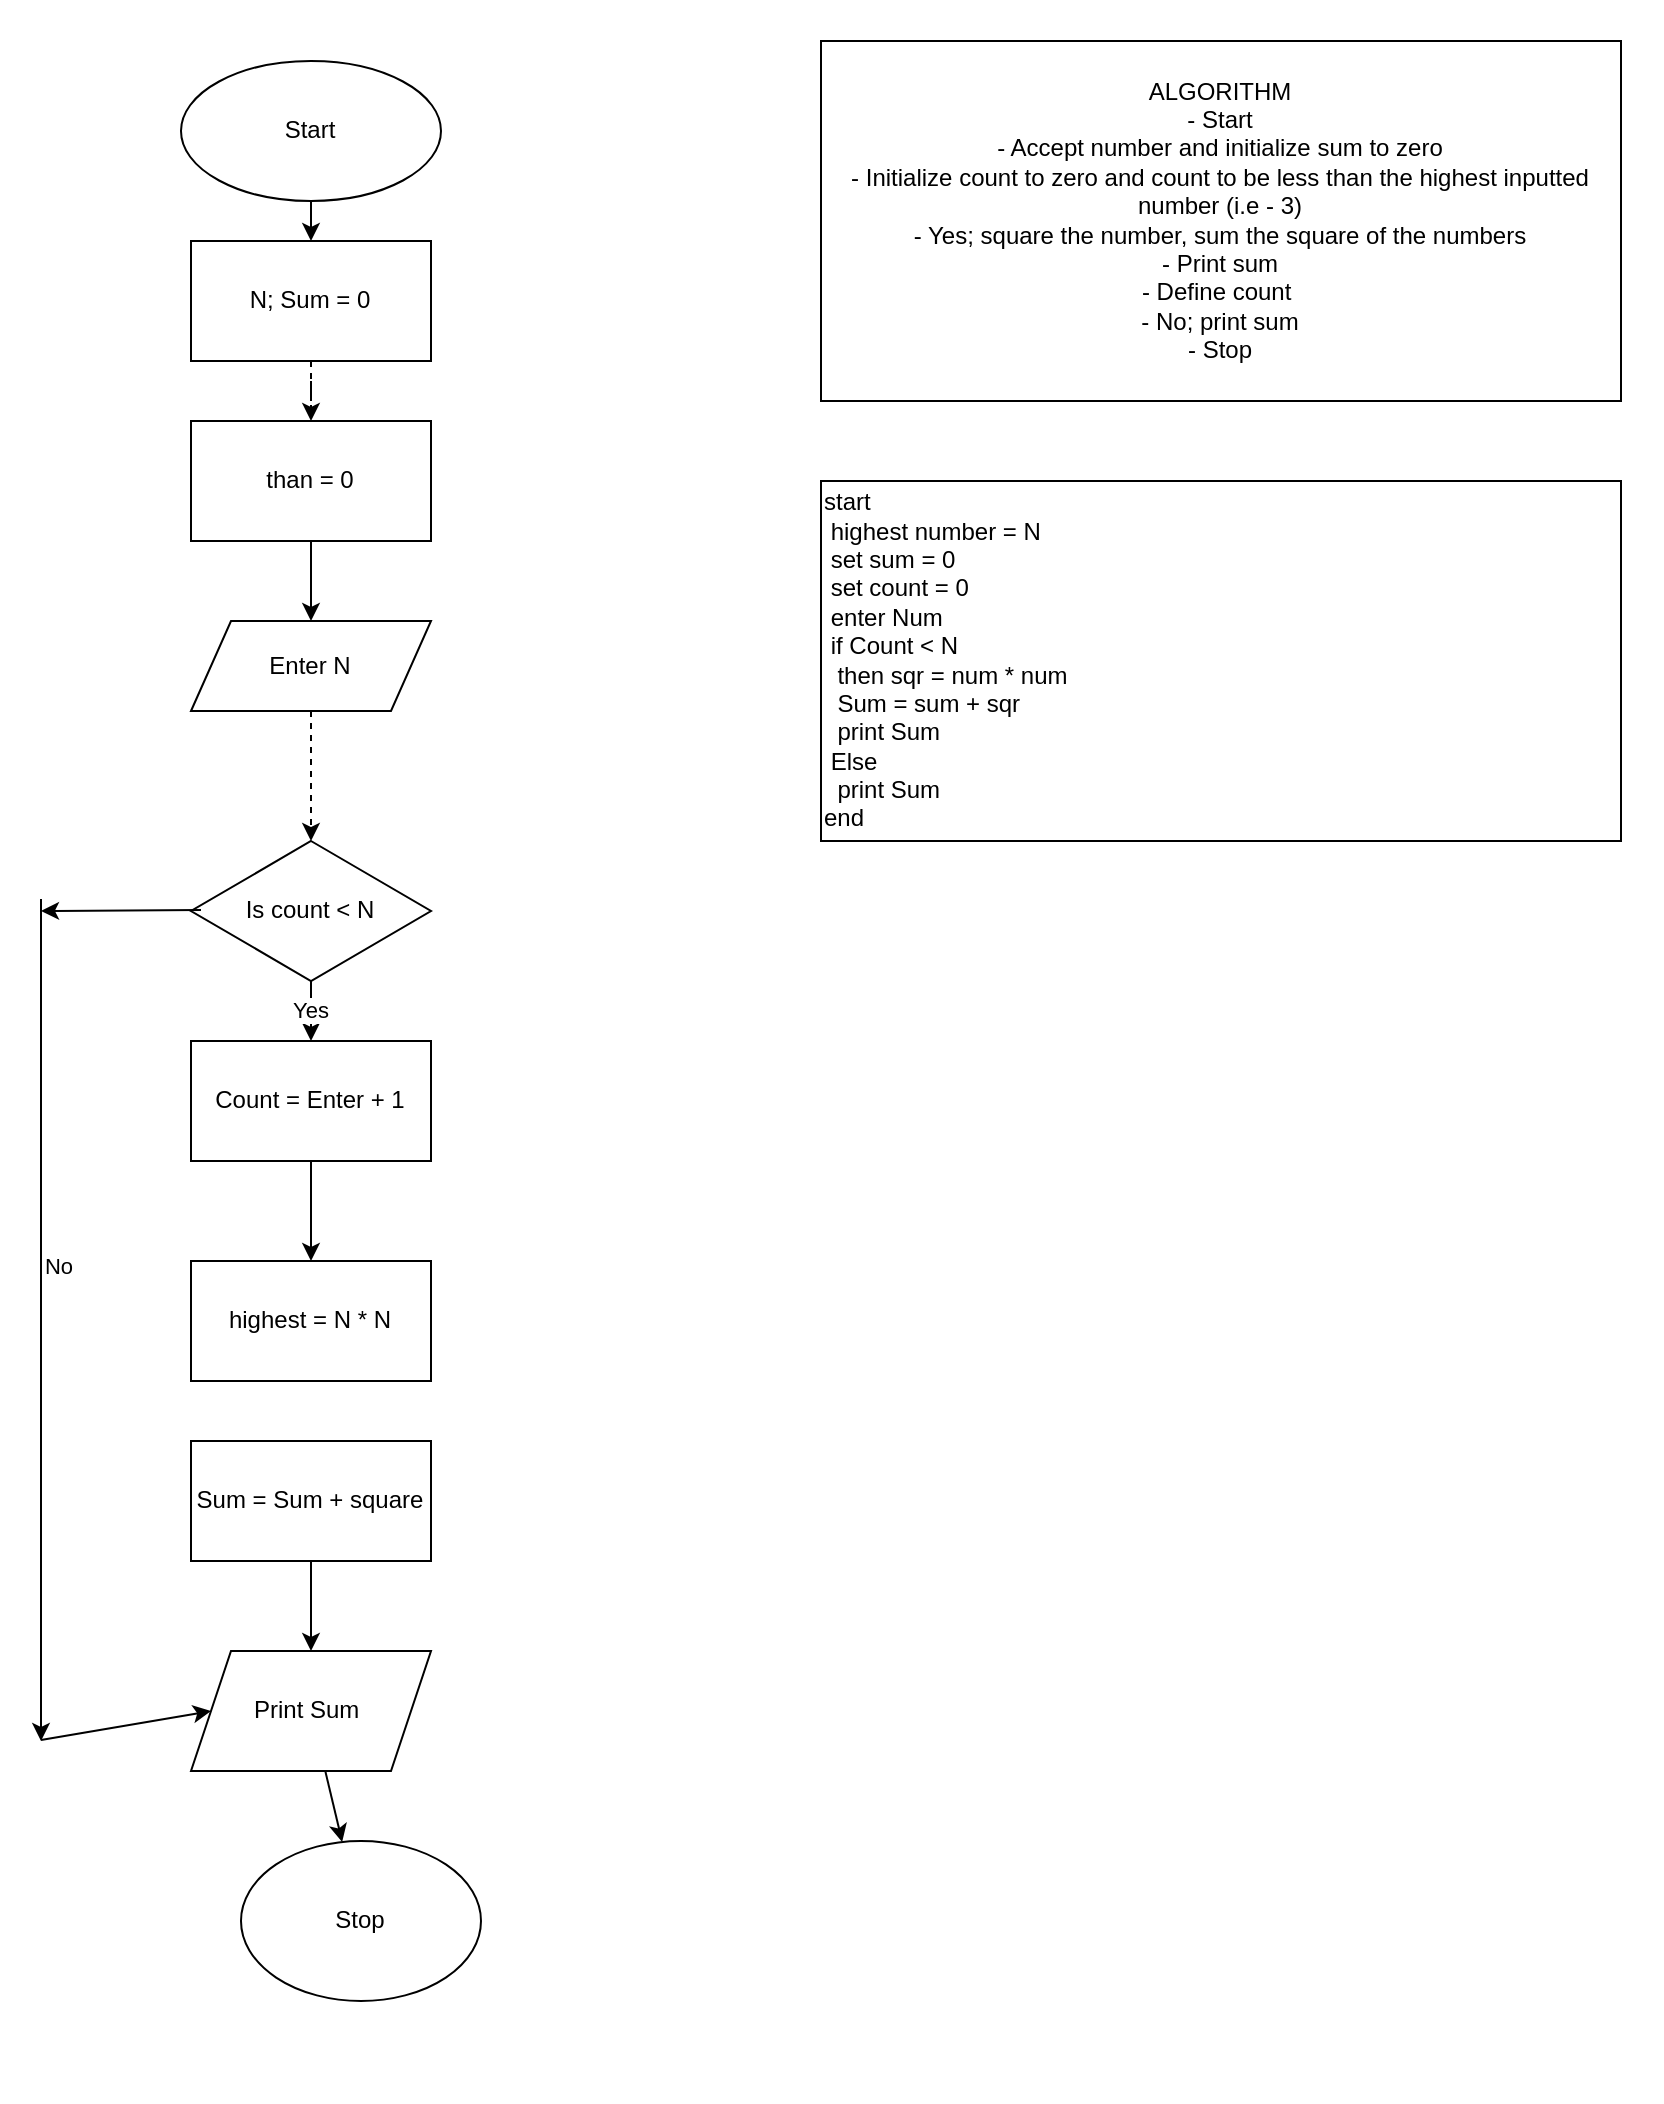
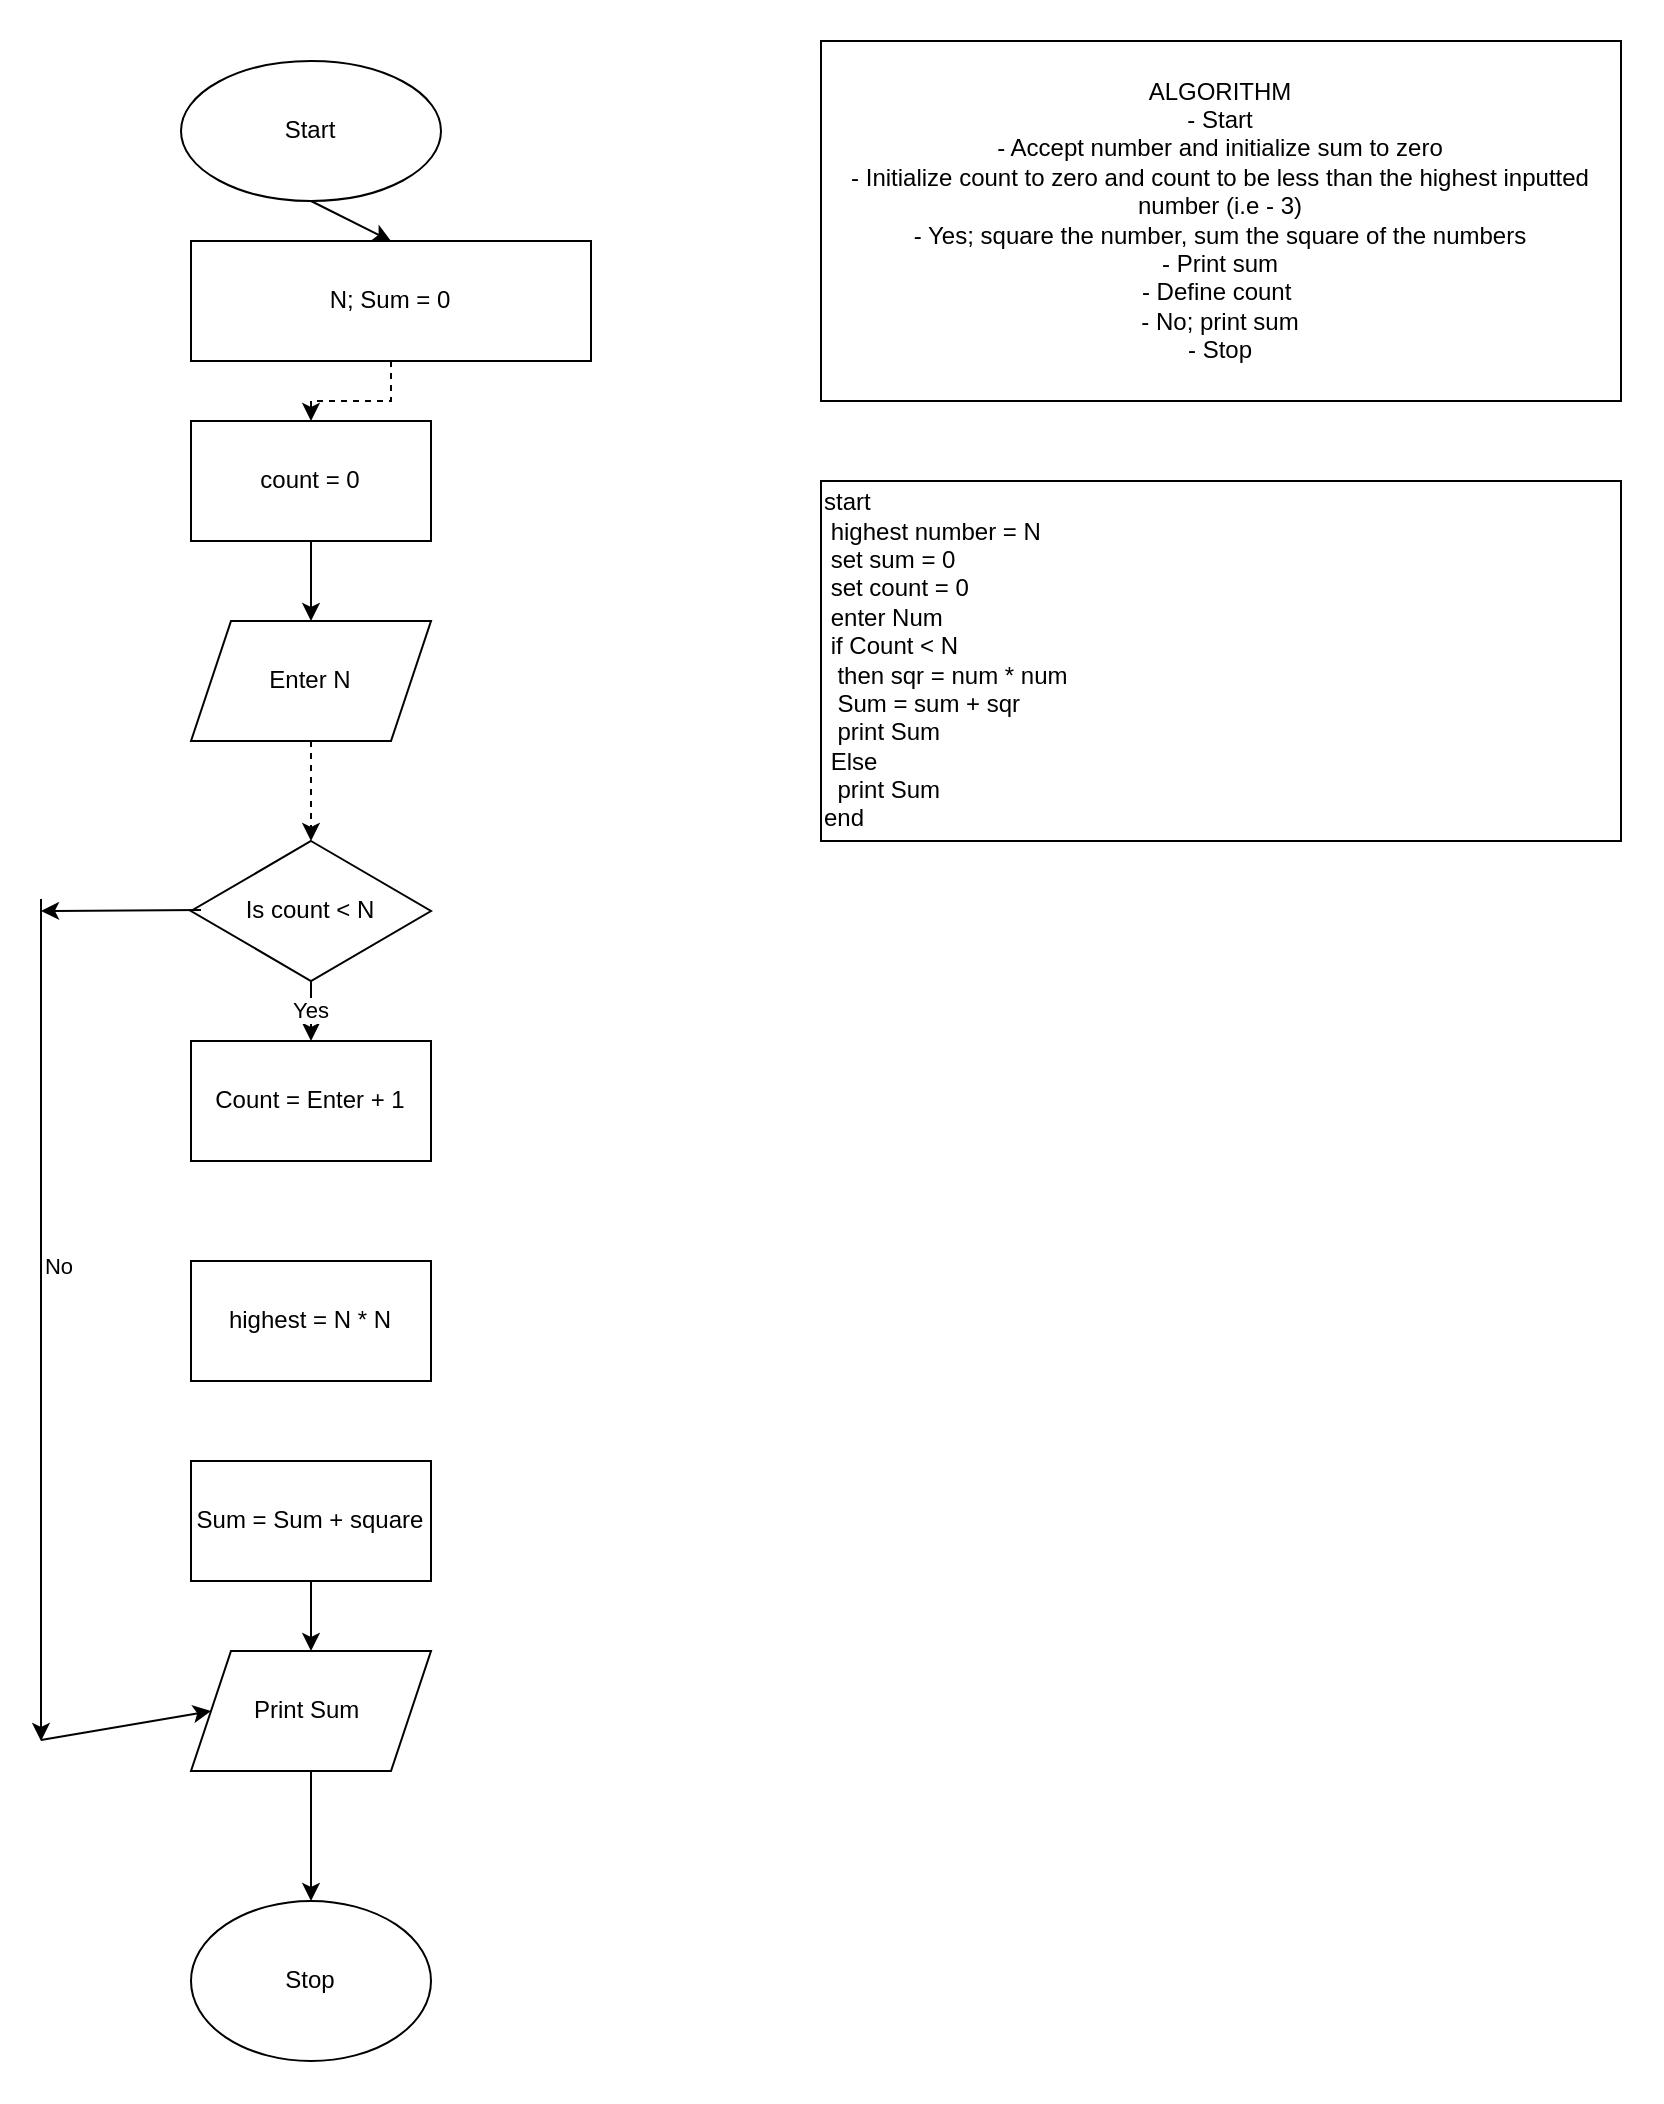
node "N; Sum = 0": size 240x120 -> 400x120
node "than = 0": label "than = 0" -> "count = 0"
node "Enter N": size 240x90 -> 240x120
edge "Count = Enter + 1" -> "highest = N * N": removed
node "Sum = Sum + square": moved (311, 1501) -> (311, 1521)
node "Stop": moved (361, 1921) -> (311, 1981)
